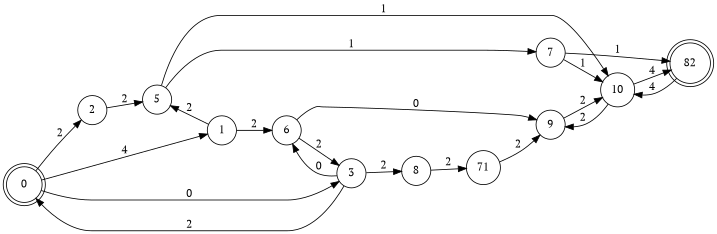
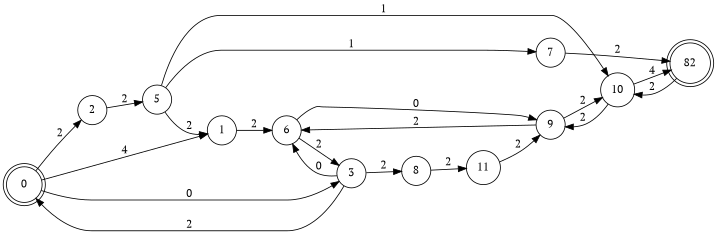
edge "7" -> "82": label "1" -> "2"
edge "7" -> "10": removed, label "1"
edge "82" -> "10": label "4" -> "2"
edge "1" -> "5": reversed
edge "9" -> "6": added, label "2"
node "71": label "71" -> "11"
